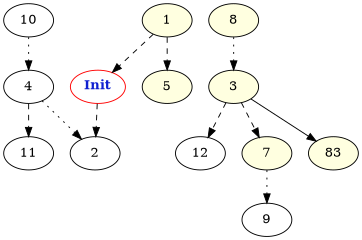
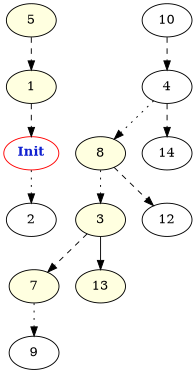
edge "10" -> "4": style dotted -> dashed
edge "1" -> "5": reversed
edge "Init" -> "2": style dashed -> dotted
edge "3" -> "12": now "8" -> "12"
edge "4" -> "2": now "4" -> "8"
node "11": label "11" -> "14"
node "83": label "83" -> "13"
